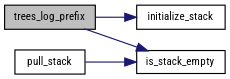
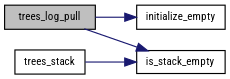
node "trees_log_prefix": label "trees_log_prefix" -> "trees_log_pull"
node "initialize_stack": label "initialize_stack" -> "initialize_empty"
node "pull_stack": label "pull_stack" -> "trees_stack"
